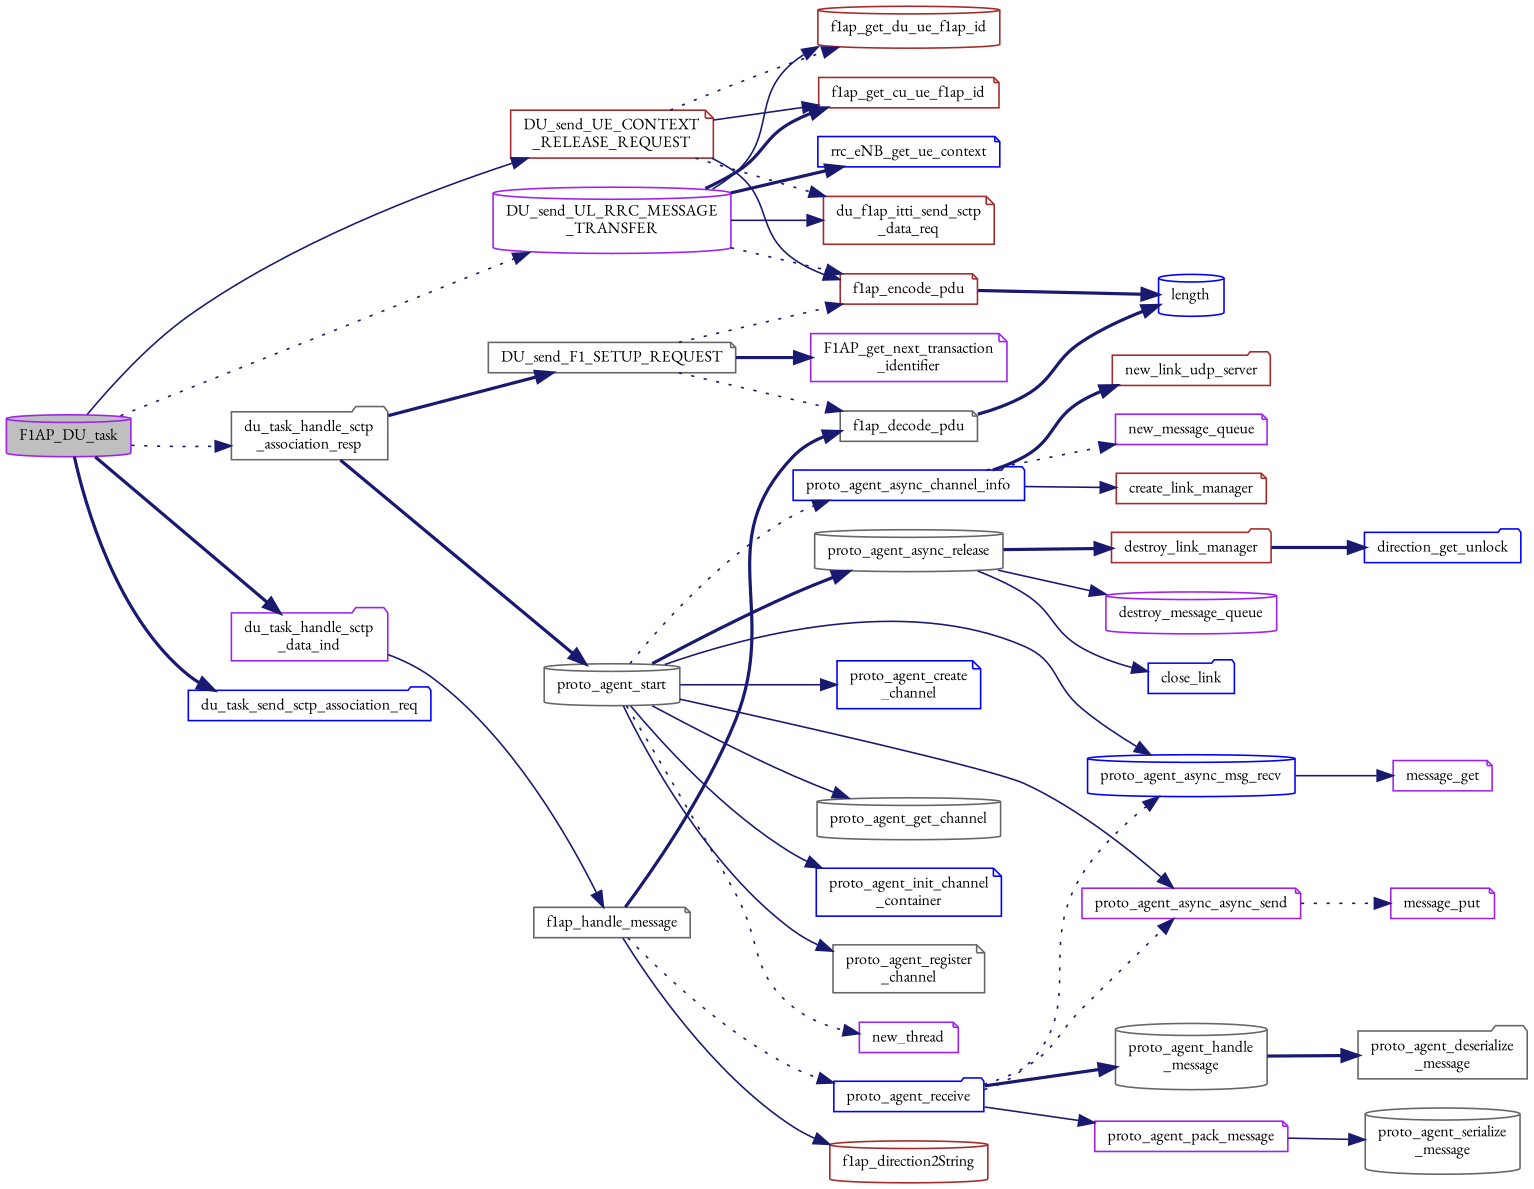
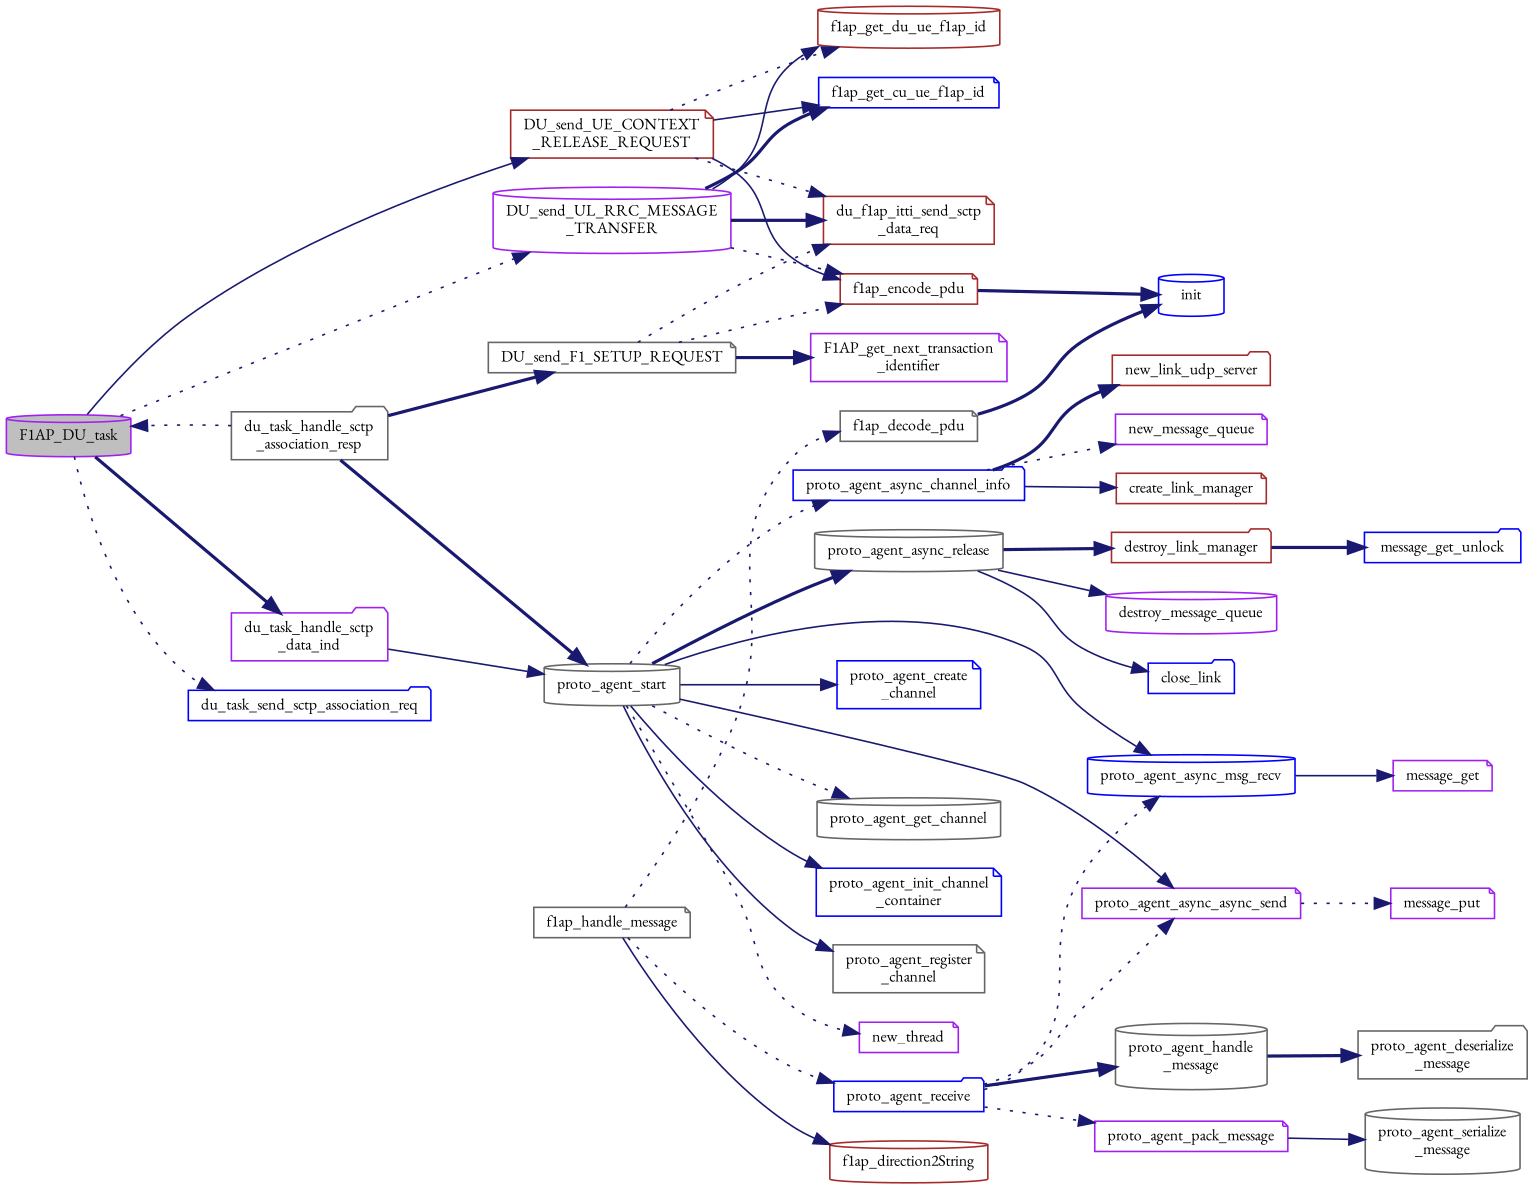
node "f1ap_get_cu_ue_f1ap_id": color brown -> blue
node "rrc_eNB_get_ue_context": removed
edge "DU_send_UL_RRC_MESSAGE _TRANSFER" -> "du_f1ap_itti_send_sctp _data_req": style solid -> bold
node "length": label "length" -> "init"
edge "DU_send_F1_SETUP_REQUEST" -> "f1ap_decode_pdu": now "DU_send_F1_SETUP_REQUEST" -> "du_f1ap_itti_send_sctp _data_req"
edge "F1AP_DU_task" -> "du_task_handle_sctp _association_resp": reversed
node "direction_get_unlock": label "direction_get_unlock" -> "message_get_unlock"
edge "F1AP_DU_task" -> "du_task_send_sctp_association_req": style bold -> dotted
edge "f1ap_handle_message" -> "f1ap_decode_pdu": style bold -> dotted
edge "proto_agent_start" -> "proto_agent_get_channel": style solid -> dotted
edge "du_task_handle_sctp _data_ind" -> "f1ap_handle_message": now "du_task_handle_sctp _data_ind" -> "proto_agent_start"
edge "proto_agent_receive" -> "proto_agent_pack_message": style solid -> dotted
